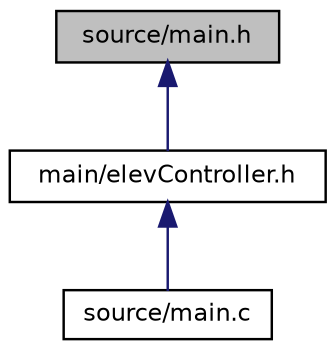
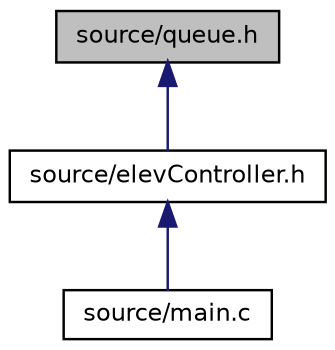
node "source/main.h": label "source/main.h" -> "source/queue.h"
node "main/elevController.h": label "main/elevController.h" -> "source/elevController.h"
